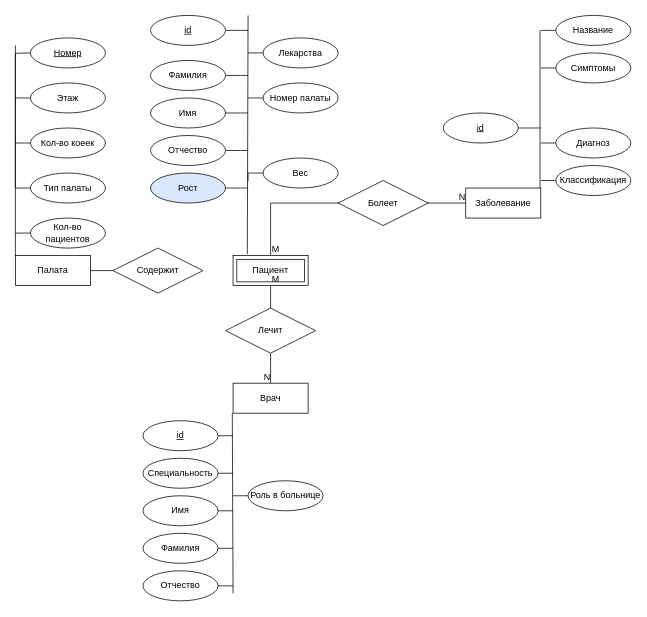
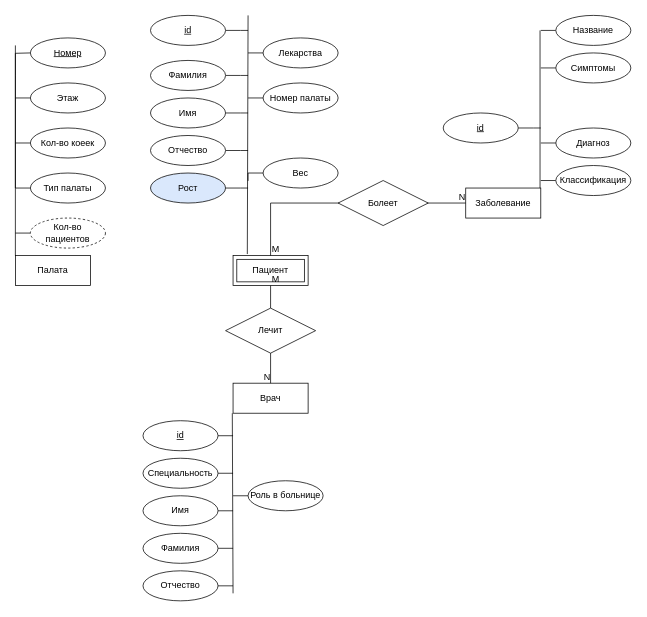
node "Кол-во пациентов": style solid -> dashed
edge "Палата" -- "Содержит": removed
node "Содержит": removed
